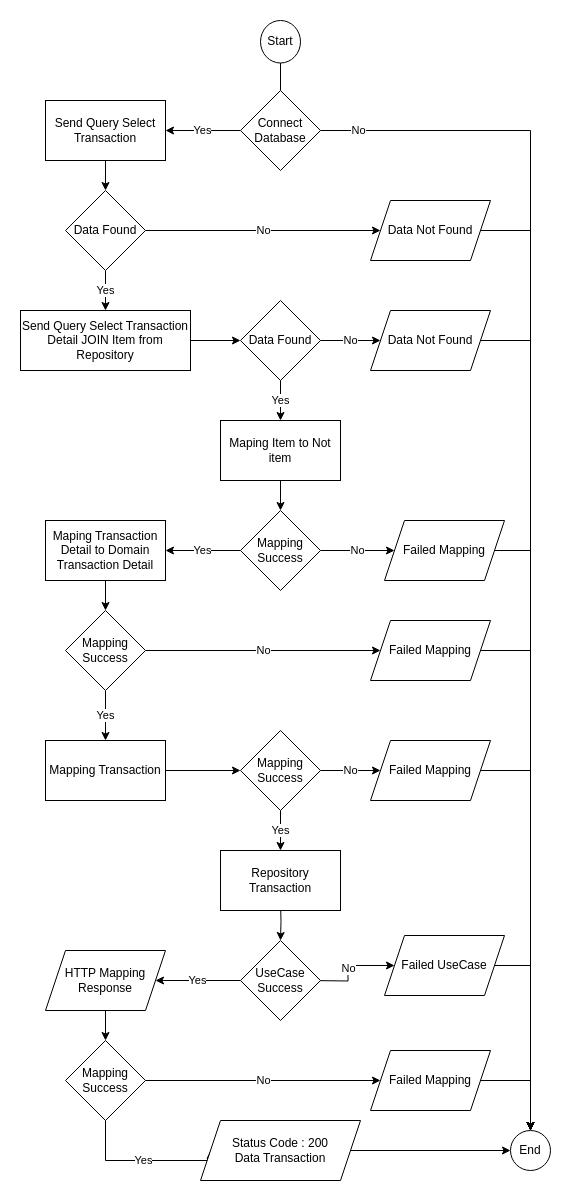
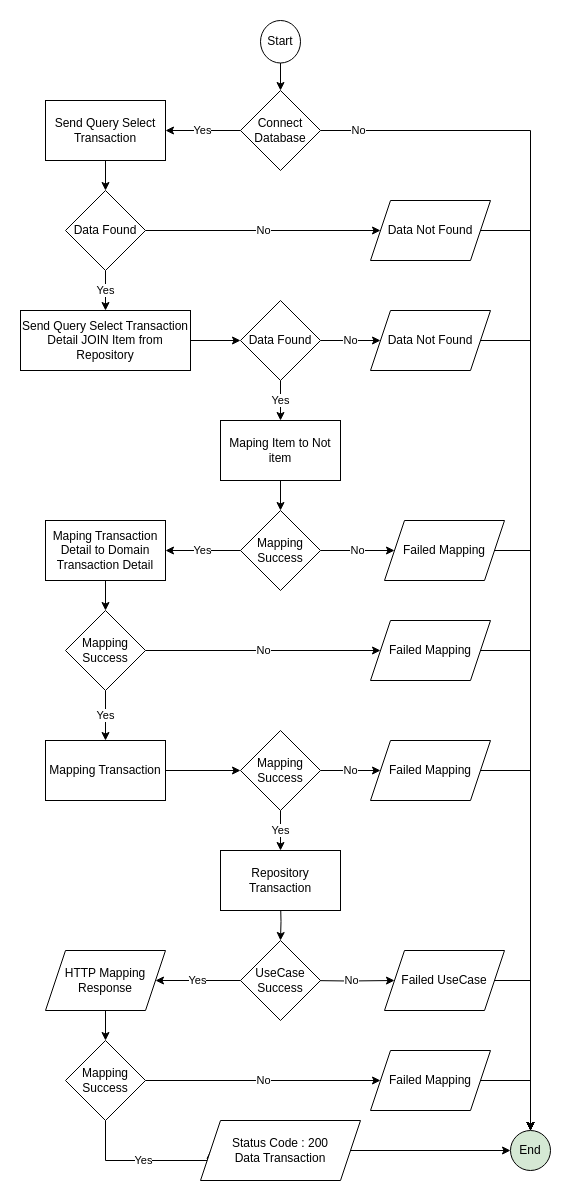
edge "Start" -- "Connect Database": arrowhead none -> classic
node "Failed UseCase": moved (445, 966) -> (445, 981)
node "End": fillcolor #ffffff -> #d5e8d4
